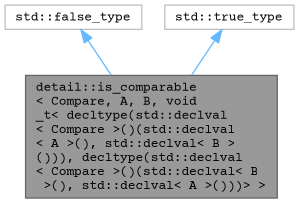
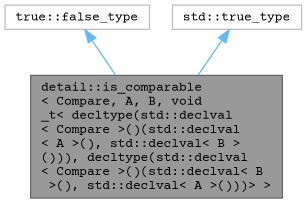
node "std::false_type": label "std::false_type" -> "true::false_type"
